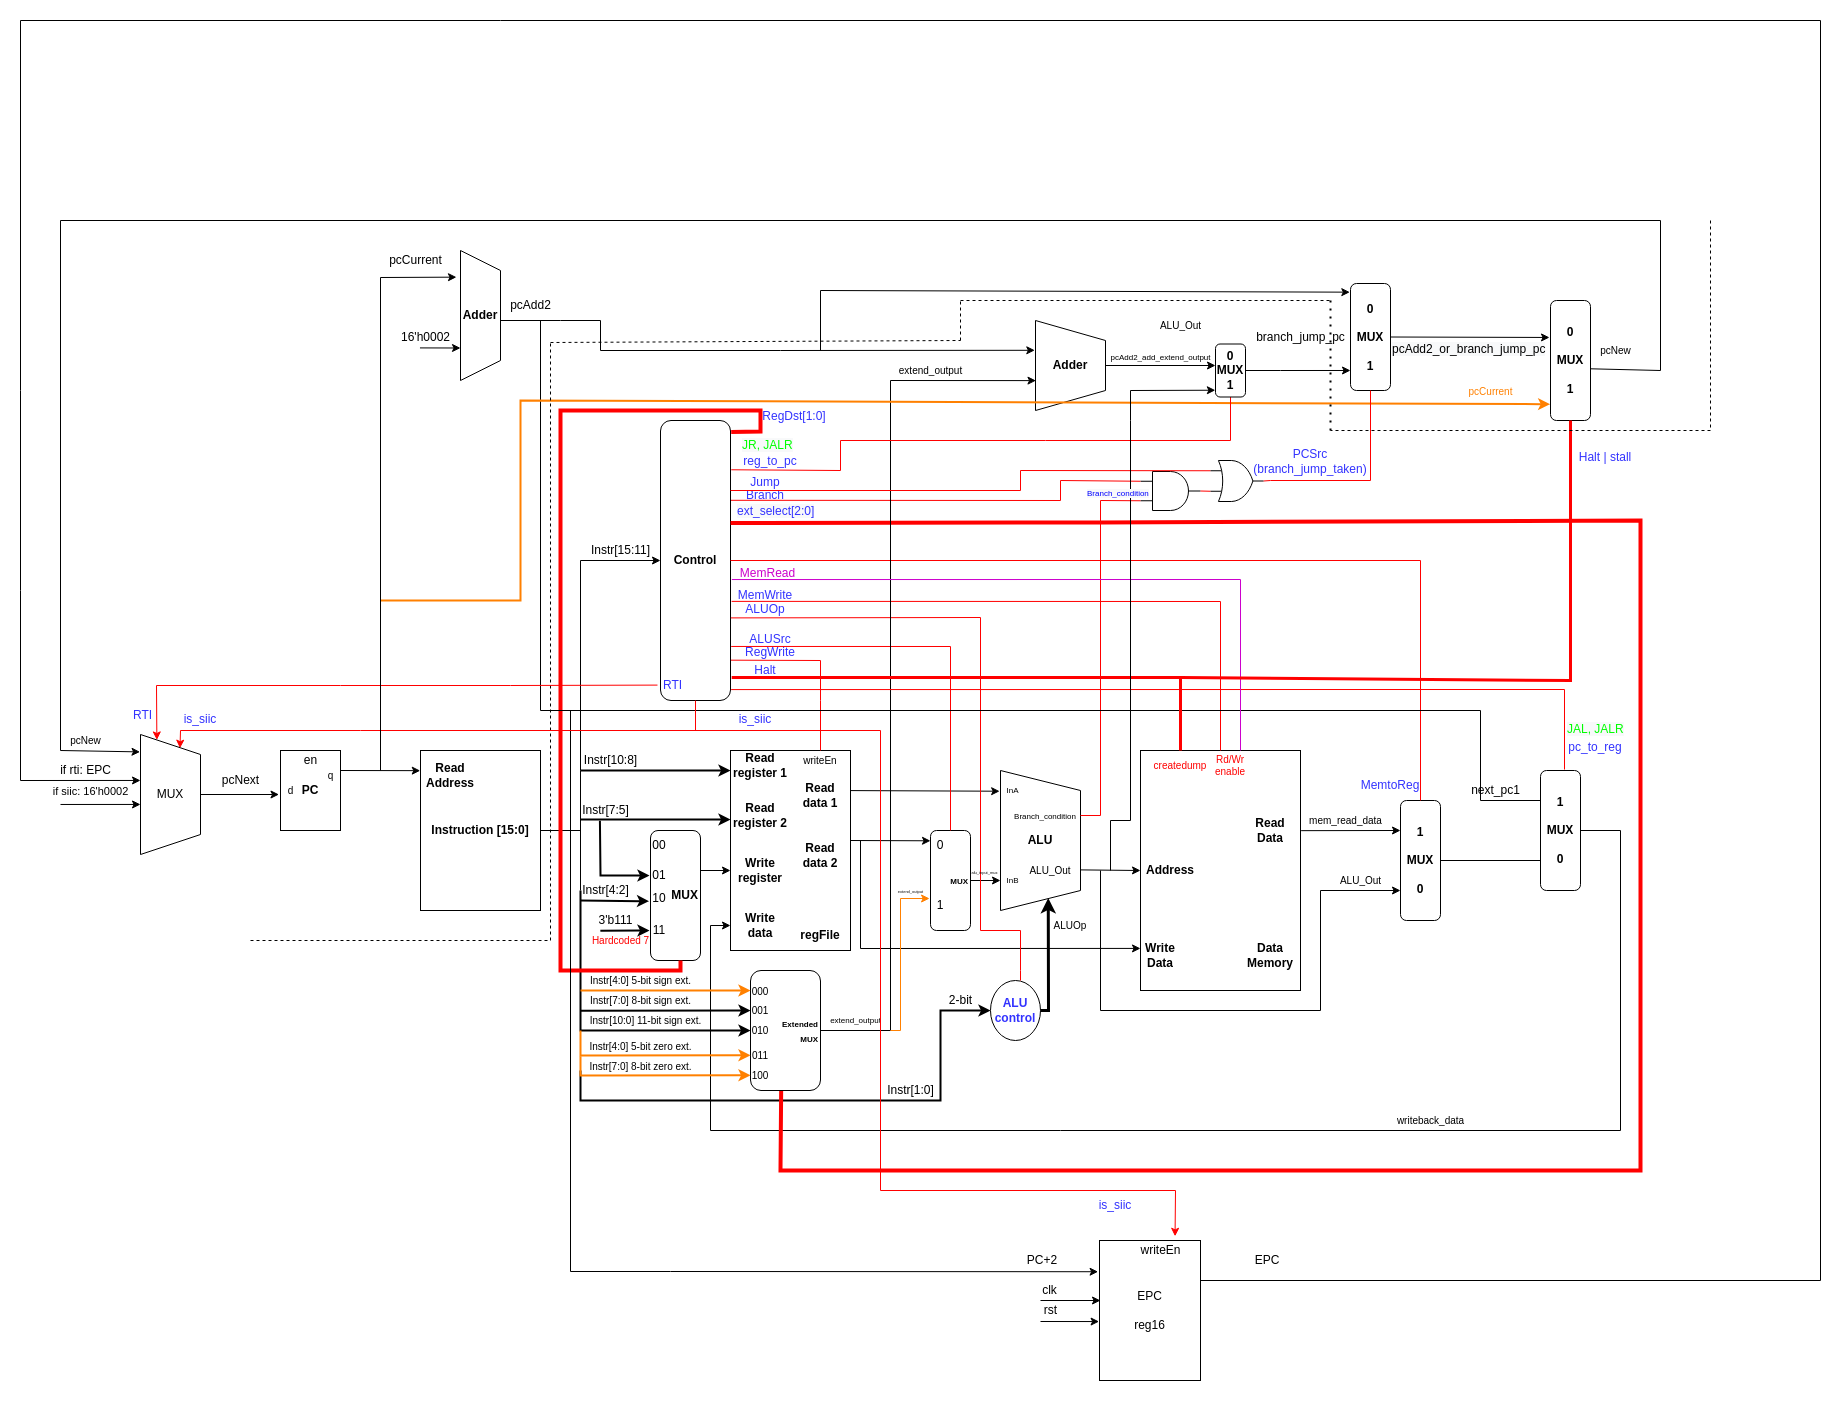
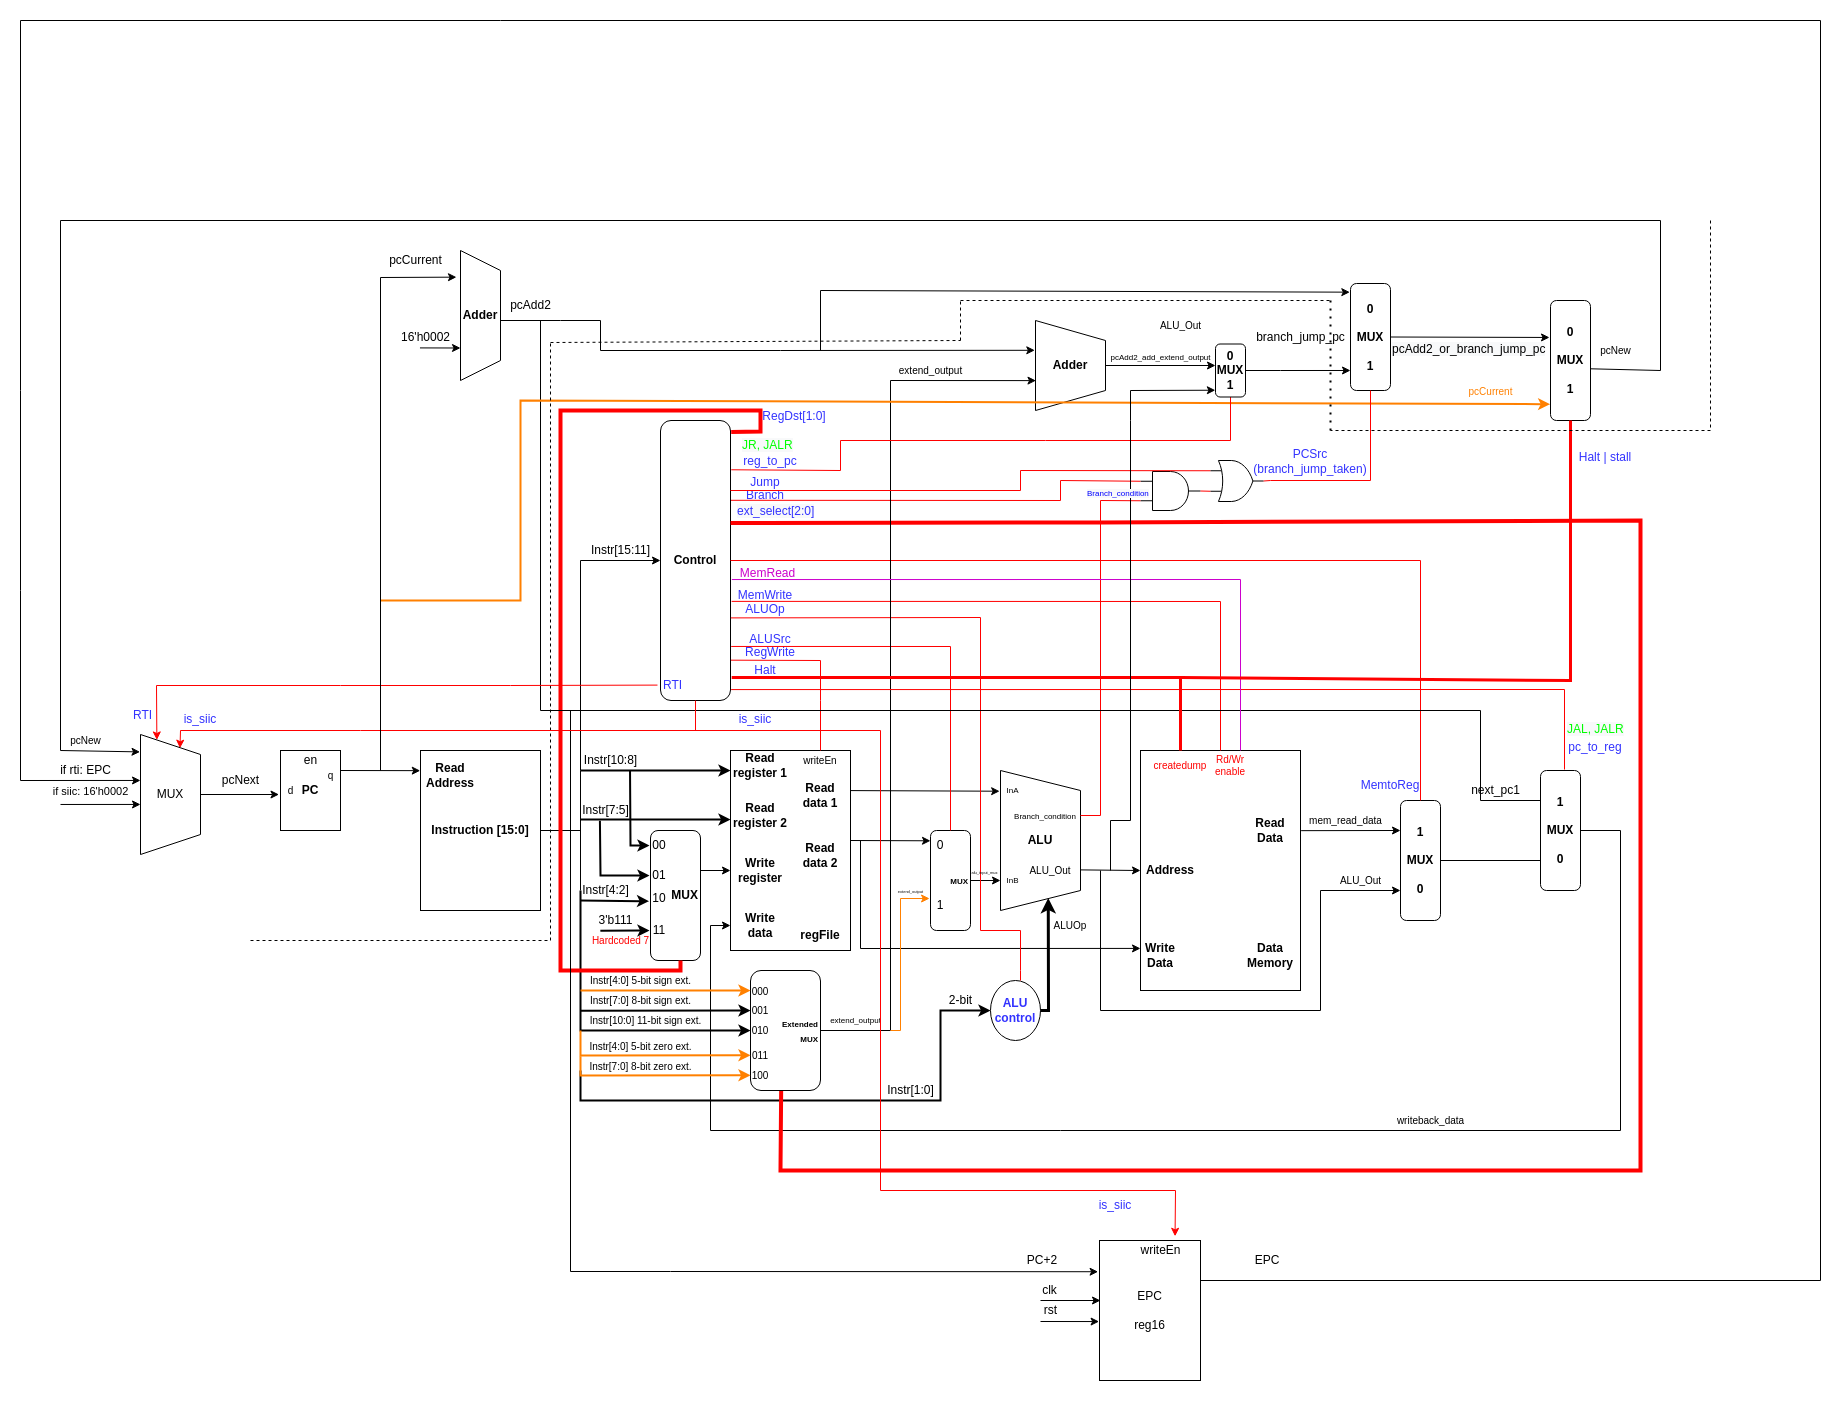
edge "Instr[10:8]" -> "00": added
